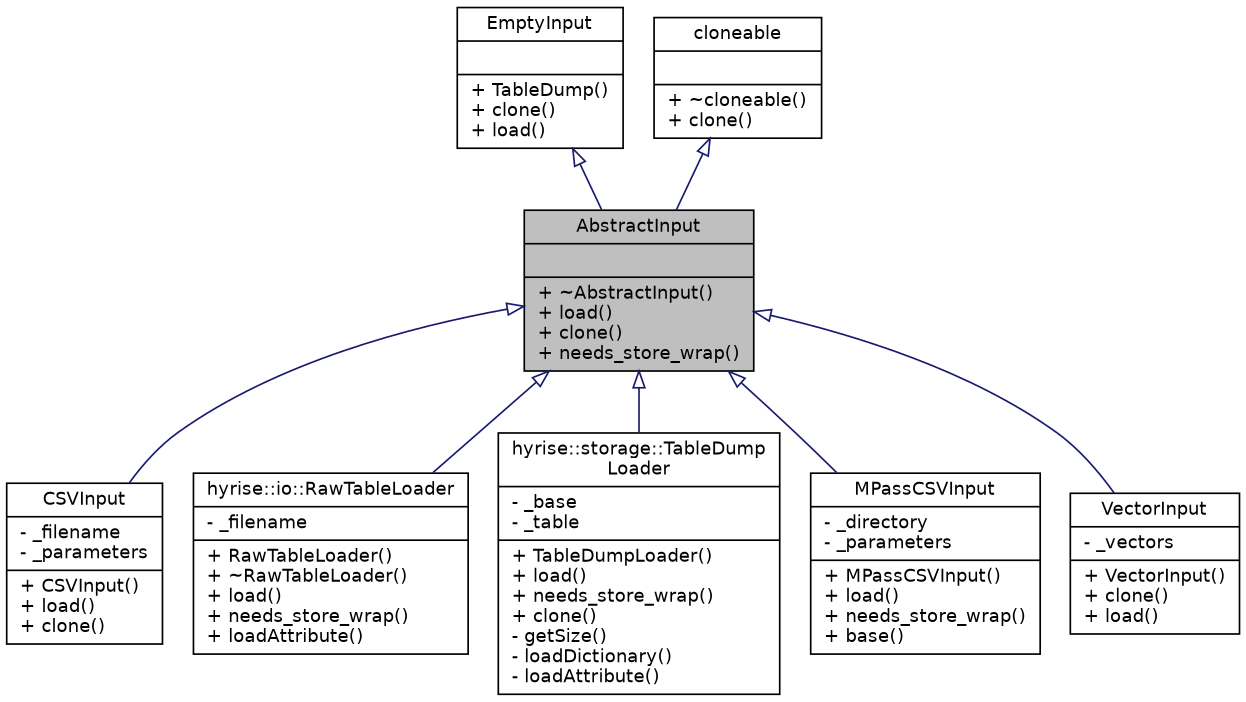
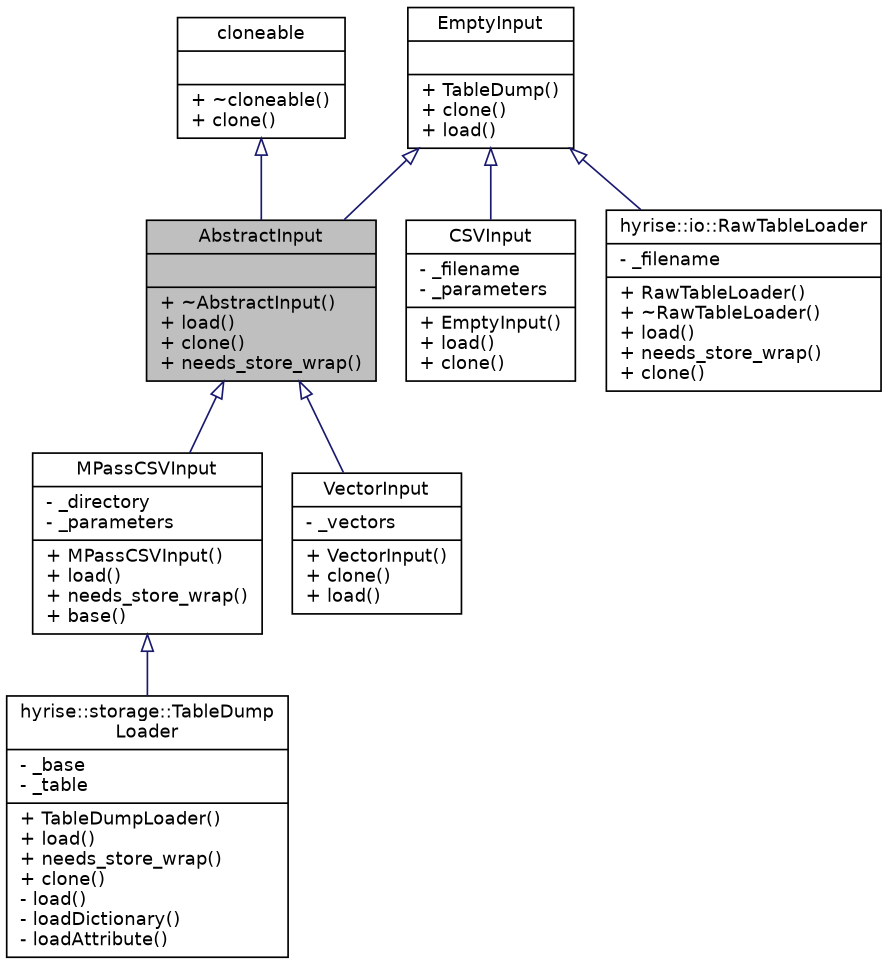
edge "CSVInput" -> "AbstractInput": now "CSVInput" -> "EmptyInput"
edge "hyrise::storage::TableDump" -> "AbstractInput": now "hyrise::storage::TableDump" -> "MPassCSVInput"
edge "hyrise::io::RawTableLoader" -> "AbstractInput": now "hyrise::io::RawTableLoader" -> "EmptyInput"
node "CSVInput": text "+ CSVInput()" -> "+ EmptyInput()"
node "hyrise::io::RawTableLoader": text "+ loadAttribute()" -> "+ clone()"
node "hyrise::storage::TableDump": text "- getSize()" -> "- load()"
